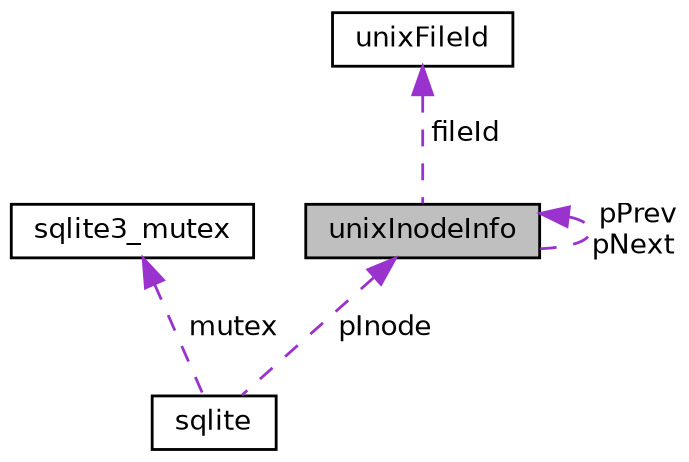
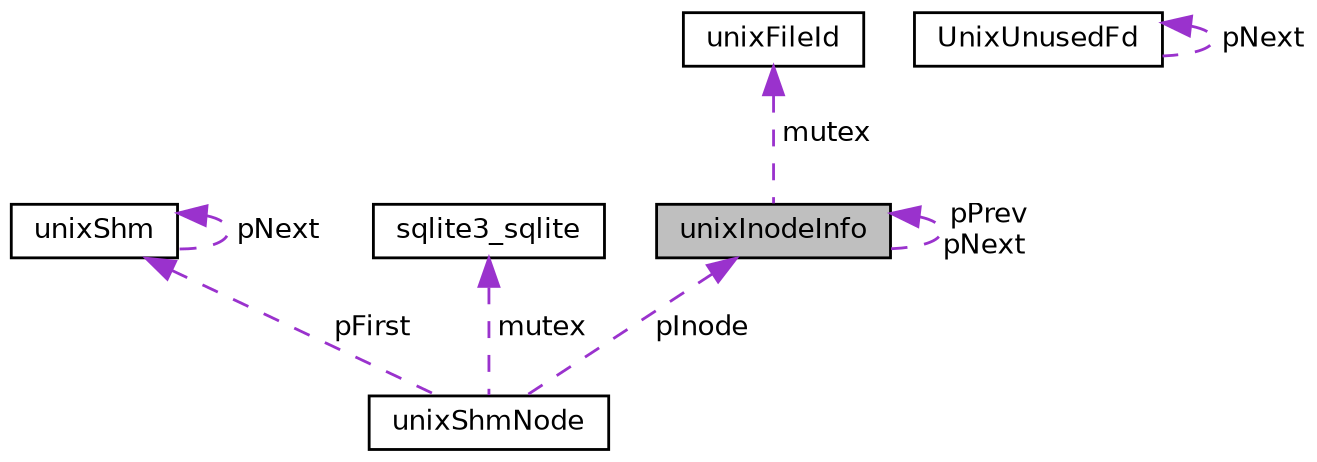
node "UnixUnusedFd": added
edge "unixInodeInfo" -> "unixFileId": label " fileId" -> " mutex"
node "unixShm": added
node "sqlite3_mutex": label "sqlite3_mutex" -> "sqlite3_sqlite"
node "sqlite": label "sqlite" -> "unixShmNode"
